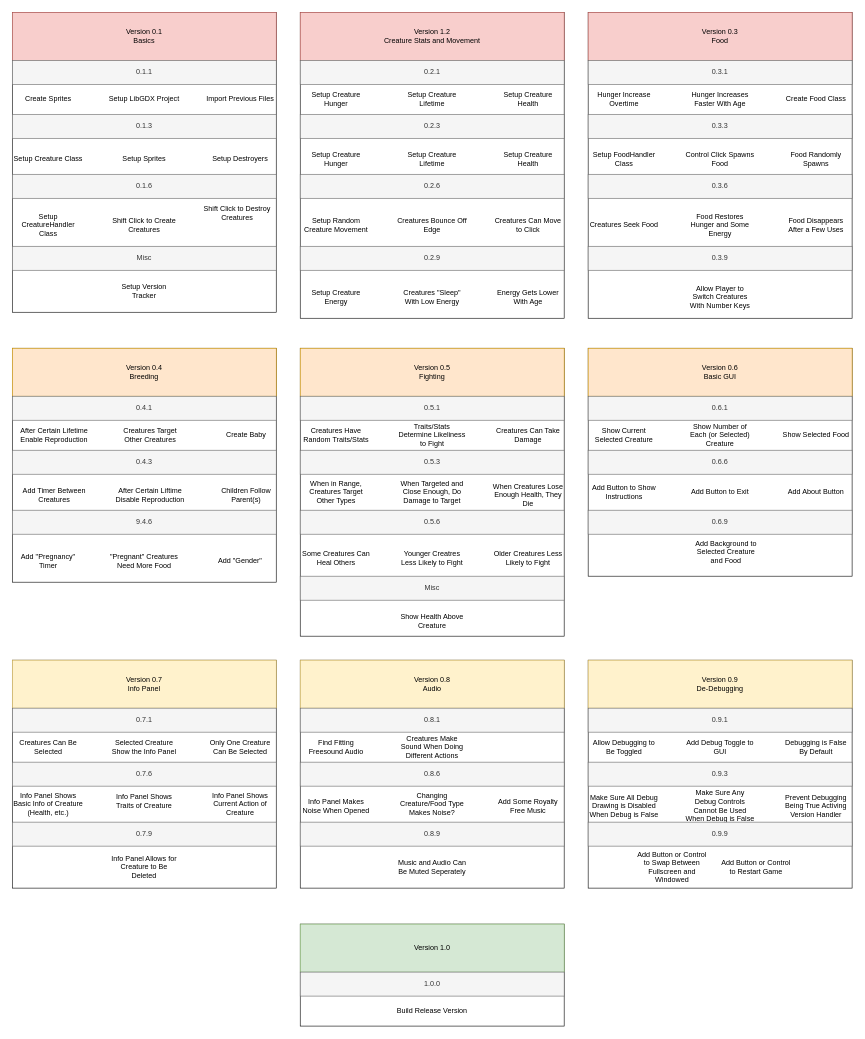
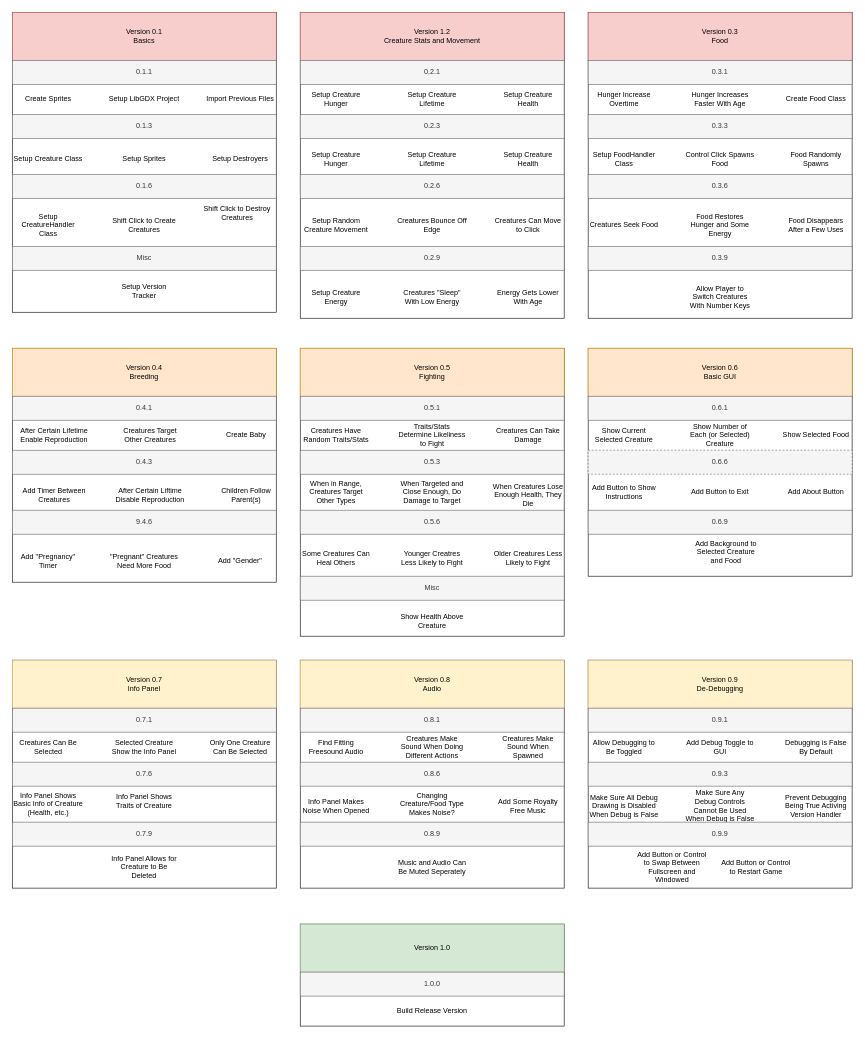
node "0.6.6": style solid -> dashed
node "Creatures Make Sound When Spawned": added
node "Info Panel Shows Current Action of Creature": removed
